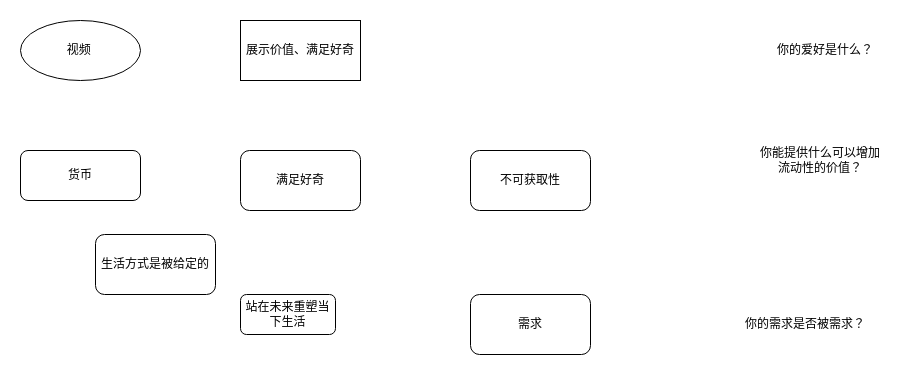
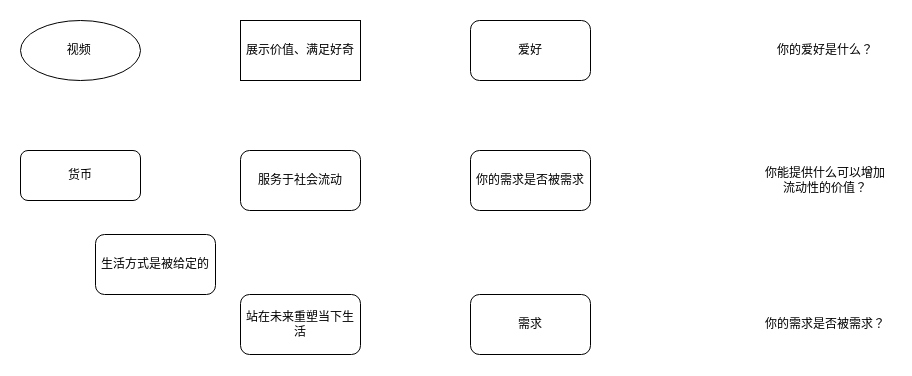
node "爱好": added
node "你能提供什么可以增加流动性的价值？": moved (821, 161) -> (826, 181)
node "满足好奇": label "满足好奇" -> "服务于社会流动"
node "不可获取性": label "不可获取性" -> "你的需求是否被需求"
node "站在未来重塑当下生活": size 95x40 -> 120x60
node "你的需求是否被需求？": moved (806, 325) -> (826, 325)
